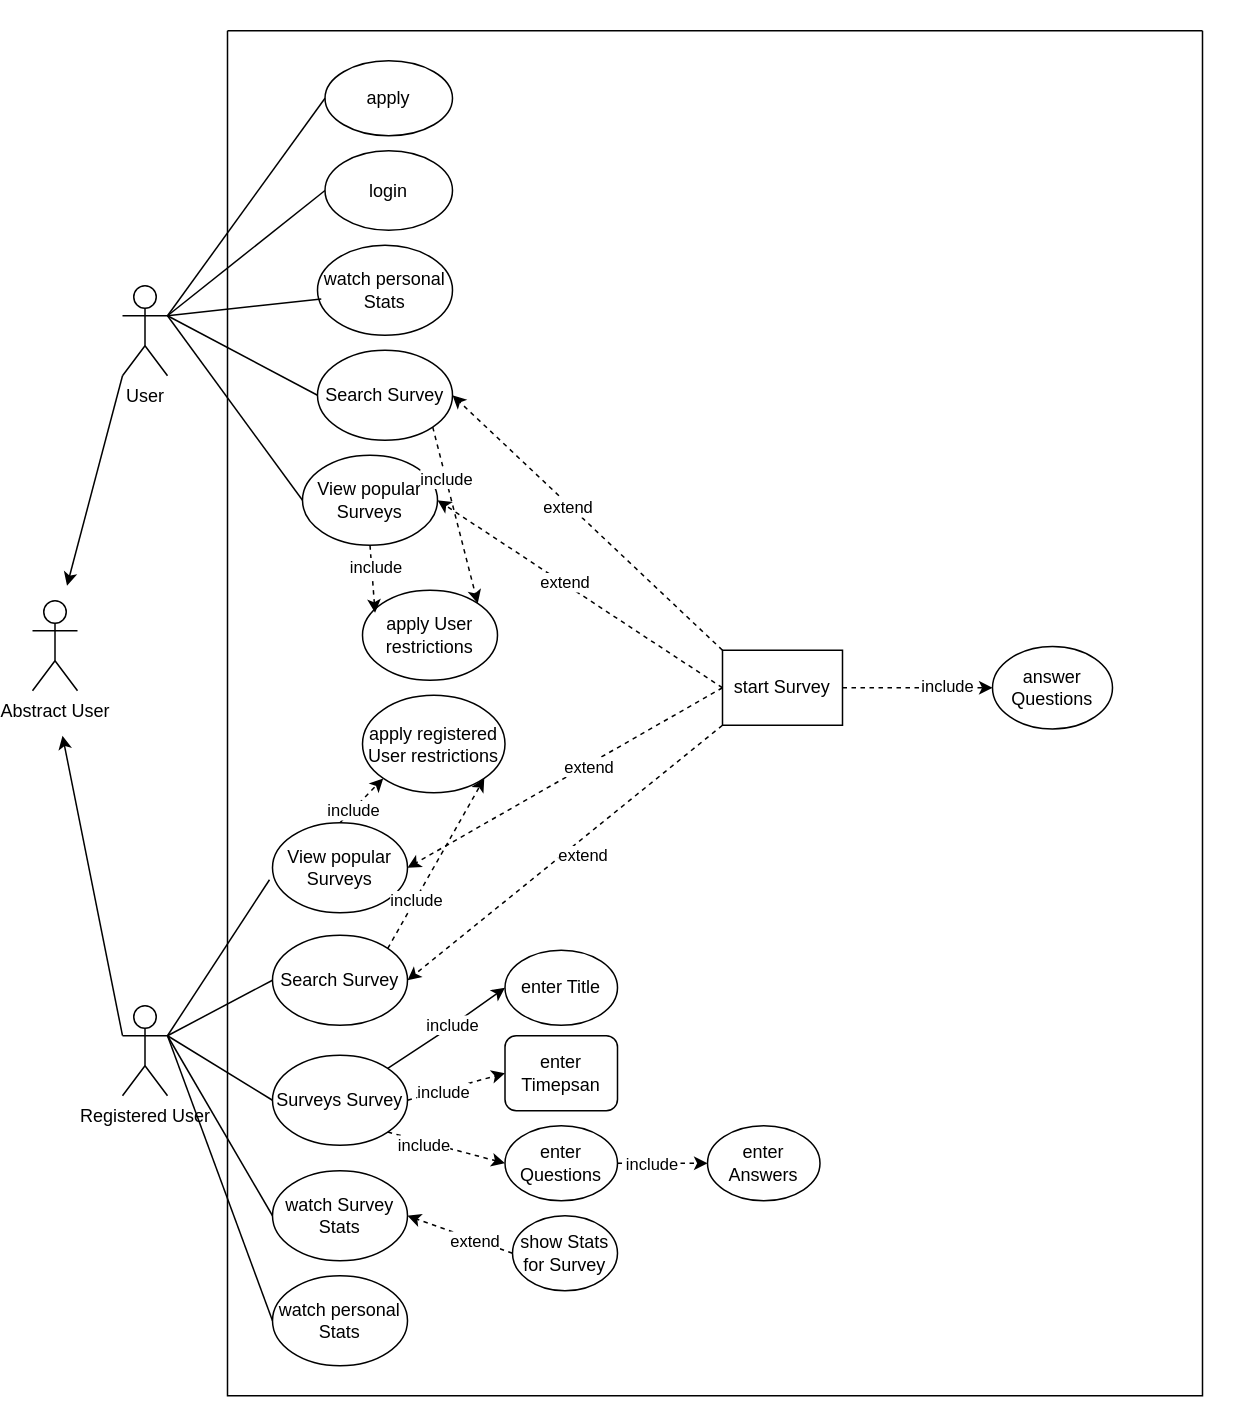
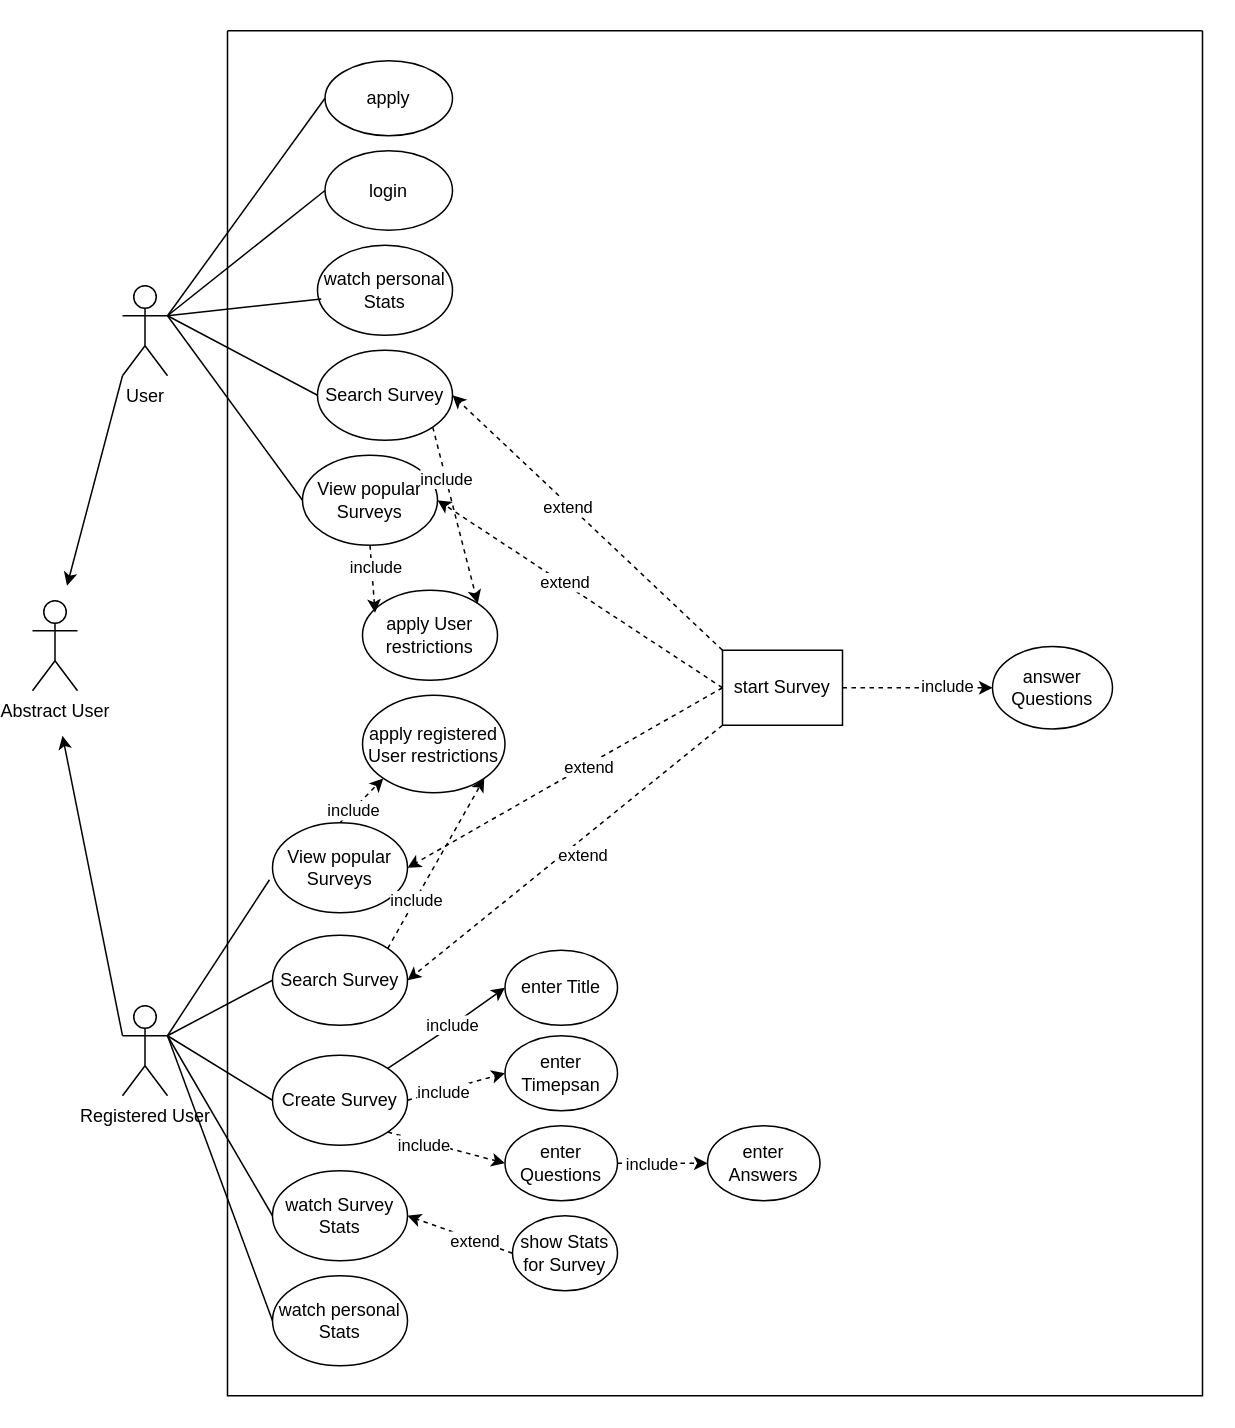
node "enter Timepsan": shape rounded rectangle -> ellipse
node "Surveys Survey": label "Surveys Survey" -> "Create Survey"
